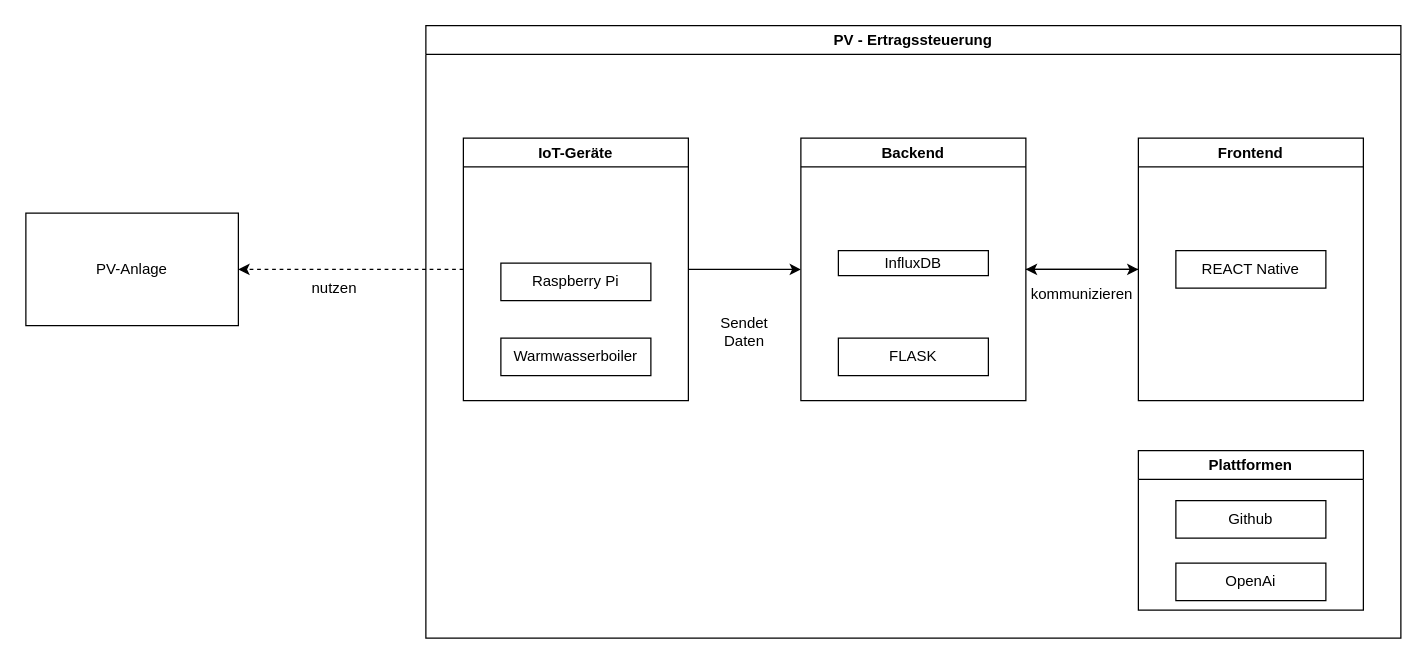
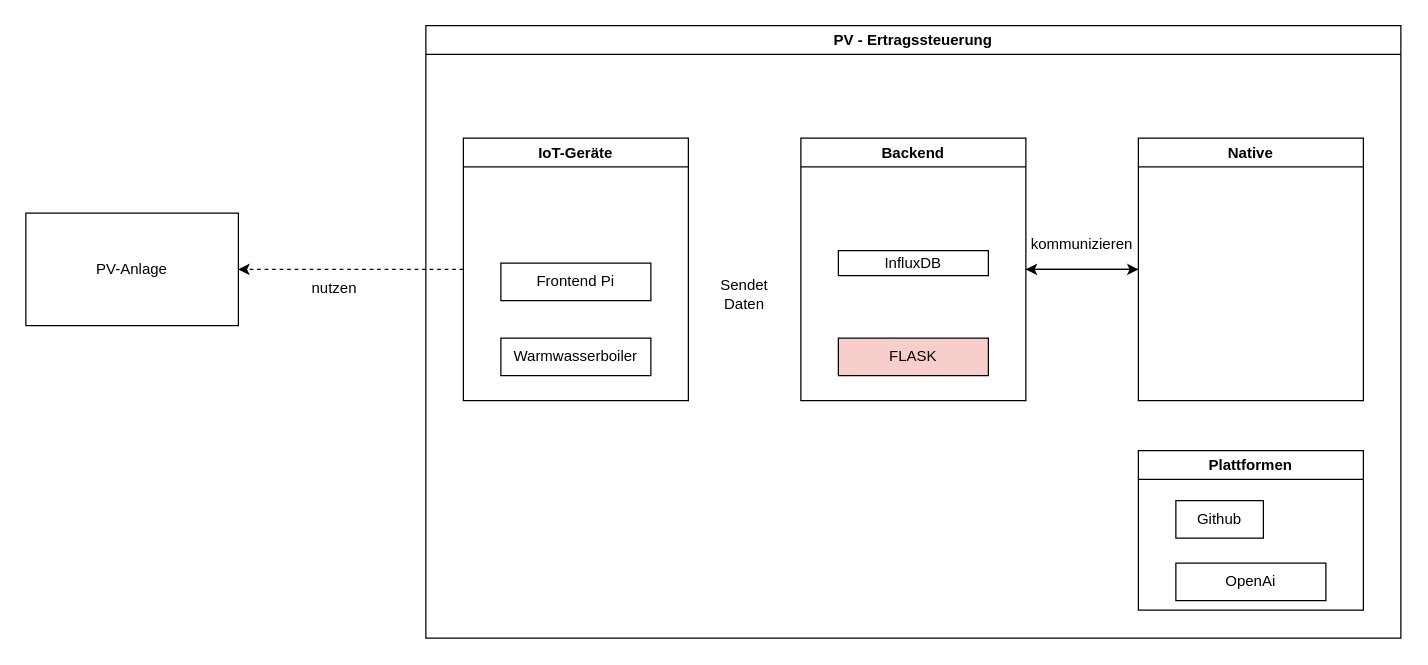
node "Frontend": label "Frontend" -> "Native"
edge "IoT-Geräte" -> "Backend": removed
node "REACT Native": removed
node "Raspberry Pi": label "Raspberry Pi" -> "Frontend Pi"
node "kommunizieren": moved (1082, 294) -> (1082, 244)
node "Sendet Daten": moved (744, 332) -> (744, 294)
node "FLASK": fillcolor #ffffff -> #f8cecc
node "Github": size 150x38 -> 88x38
